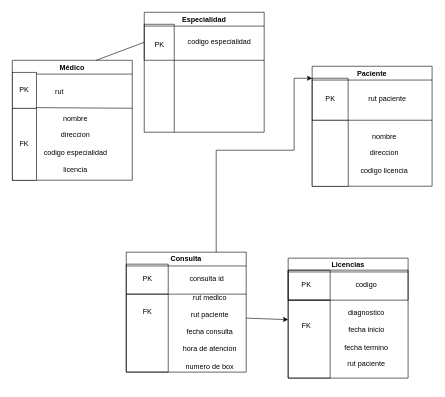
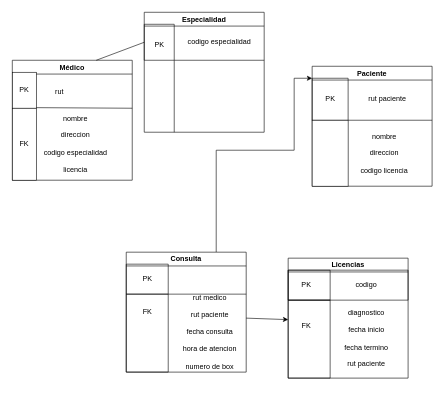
node "consulta id": removed
